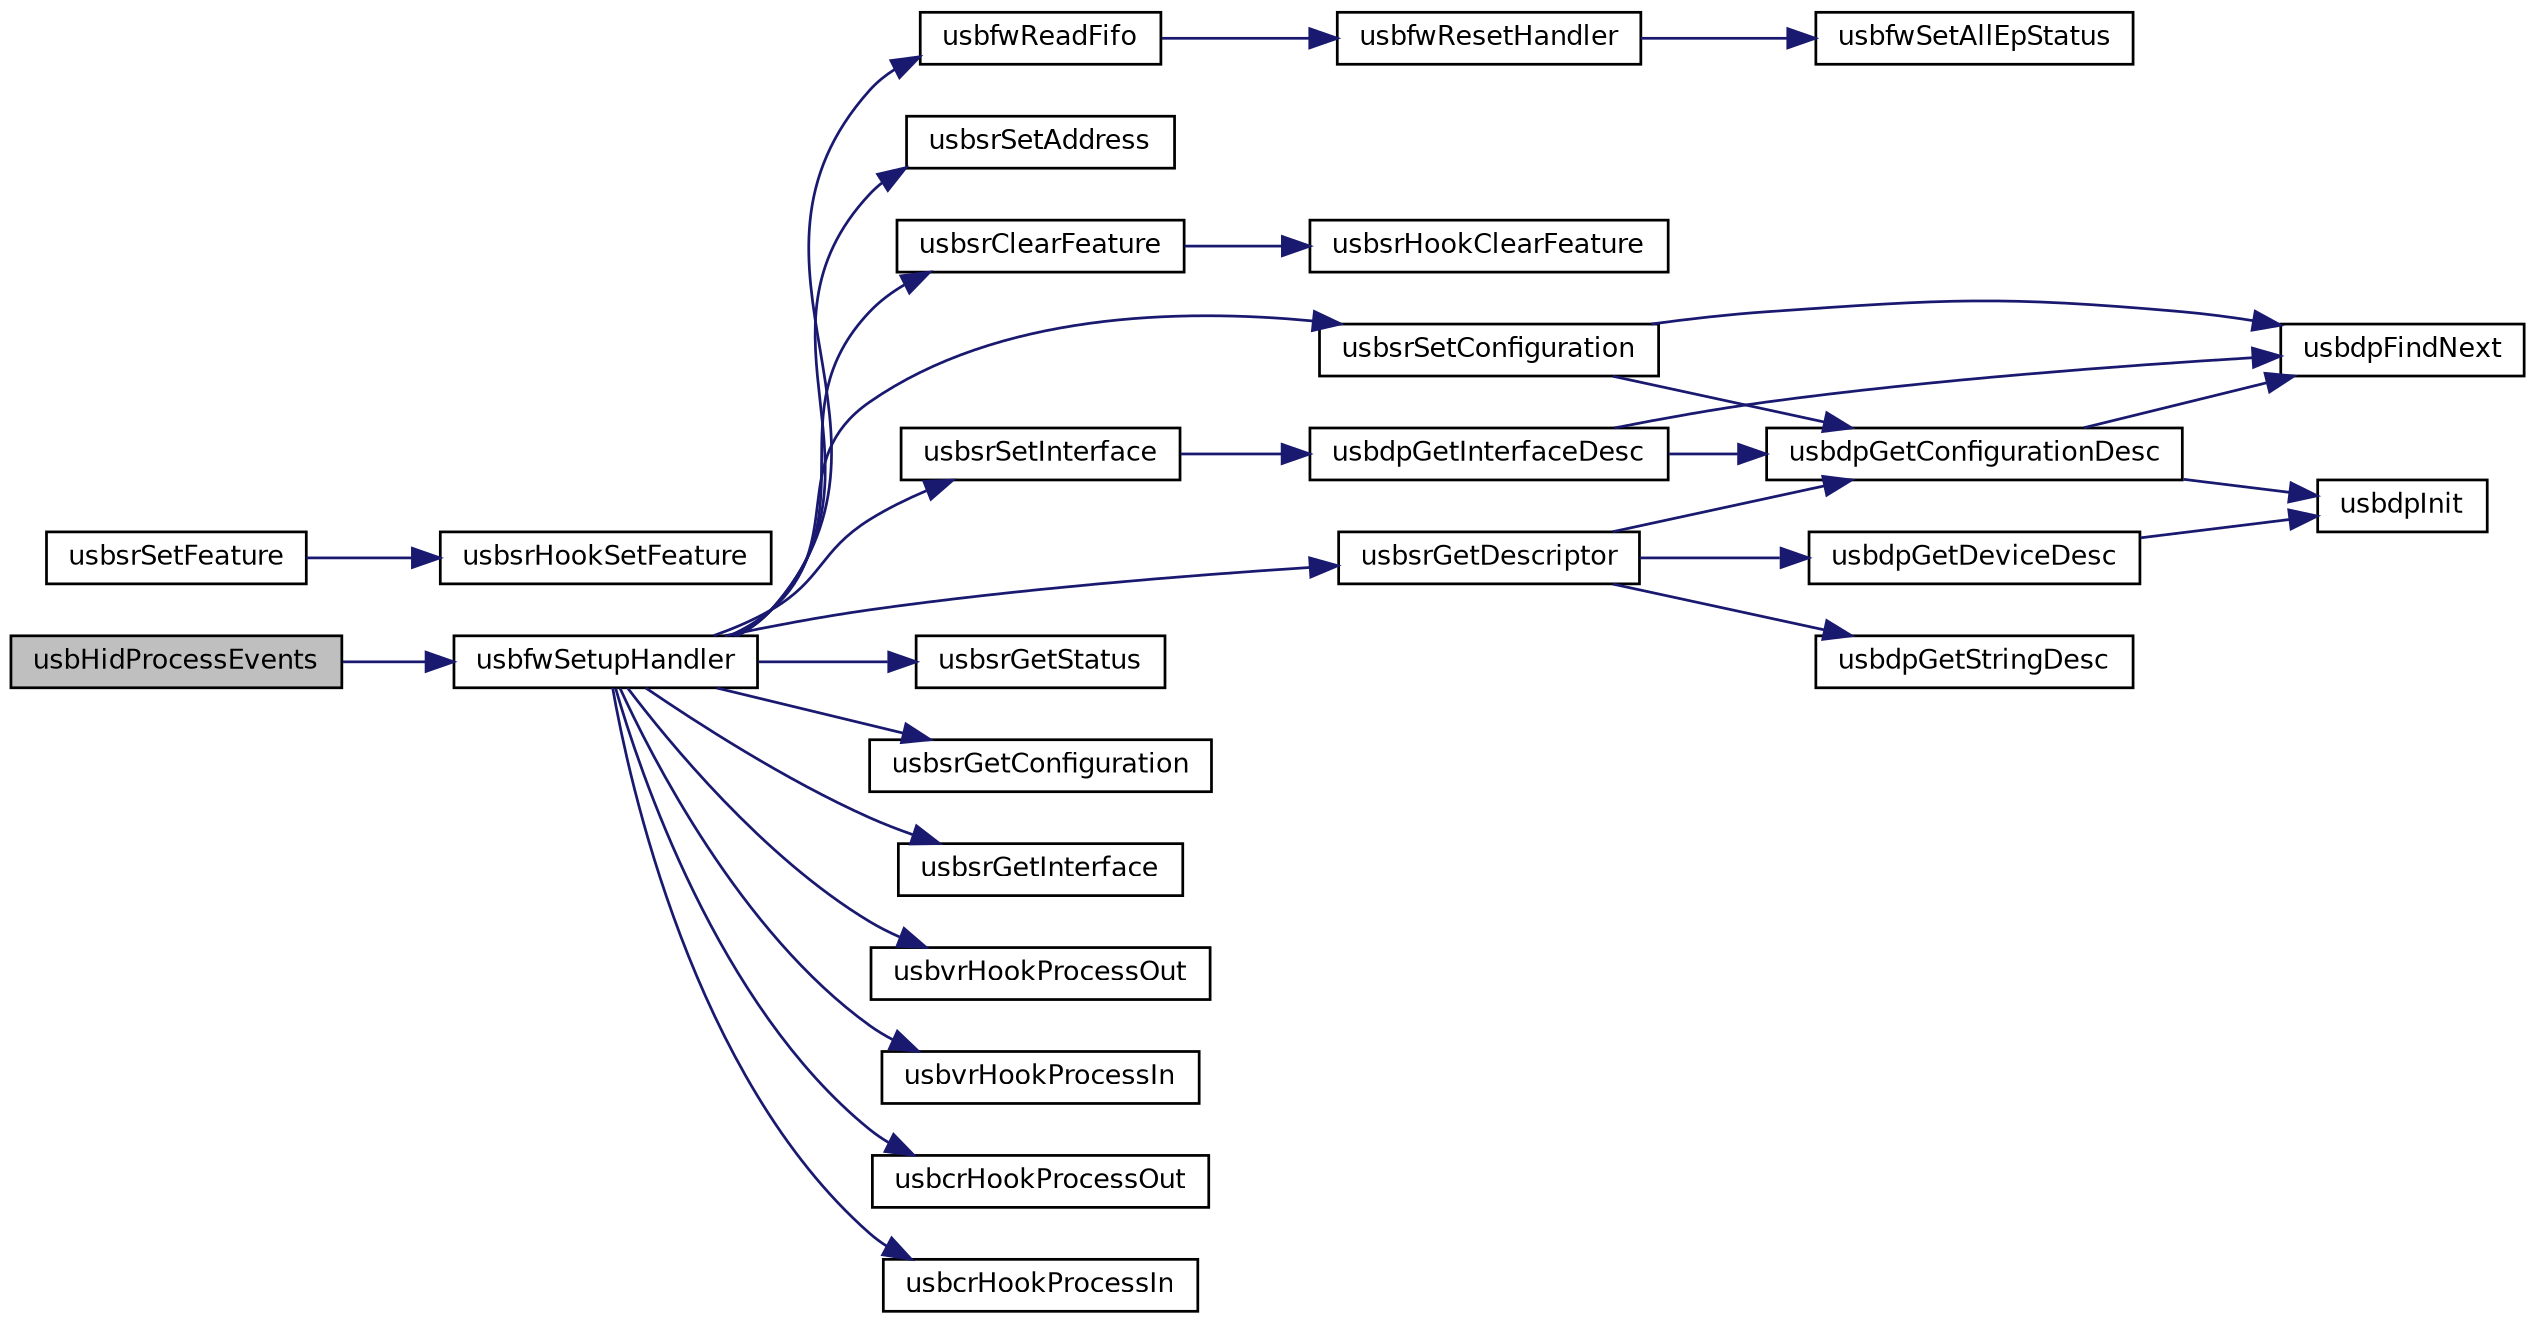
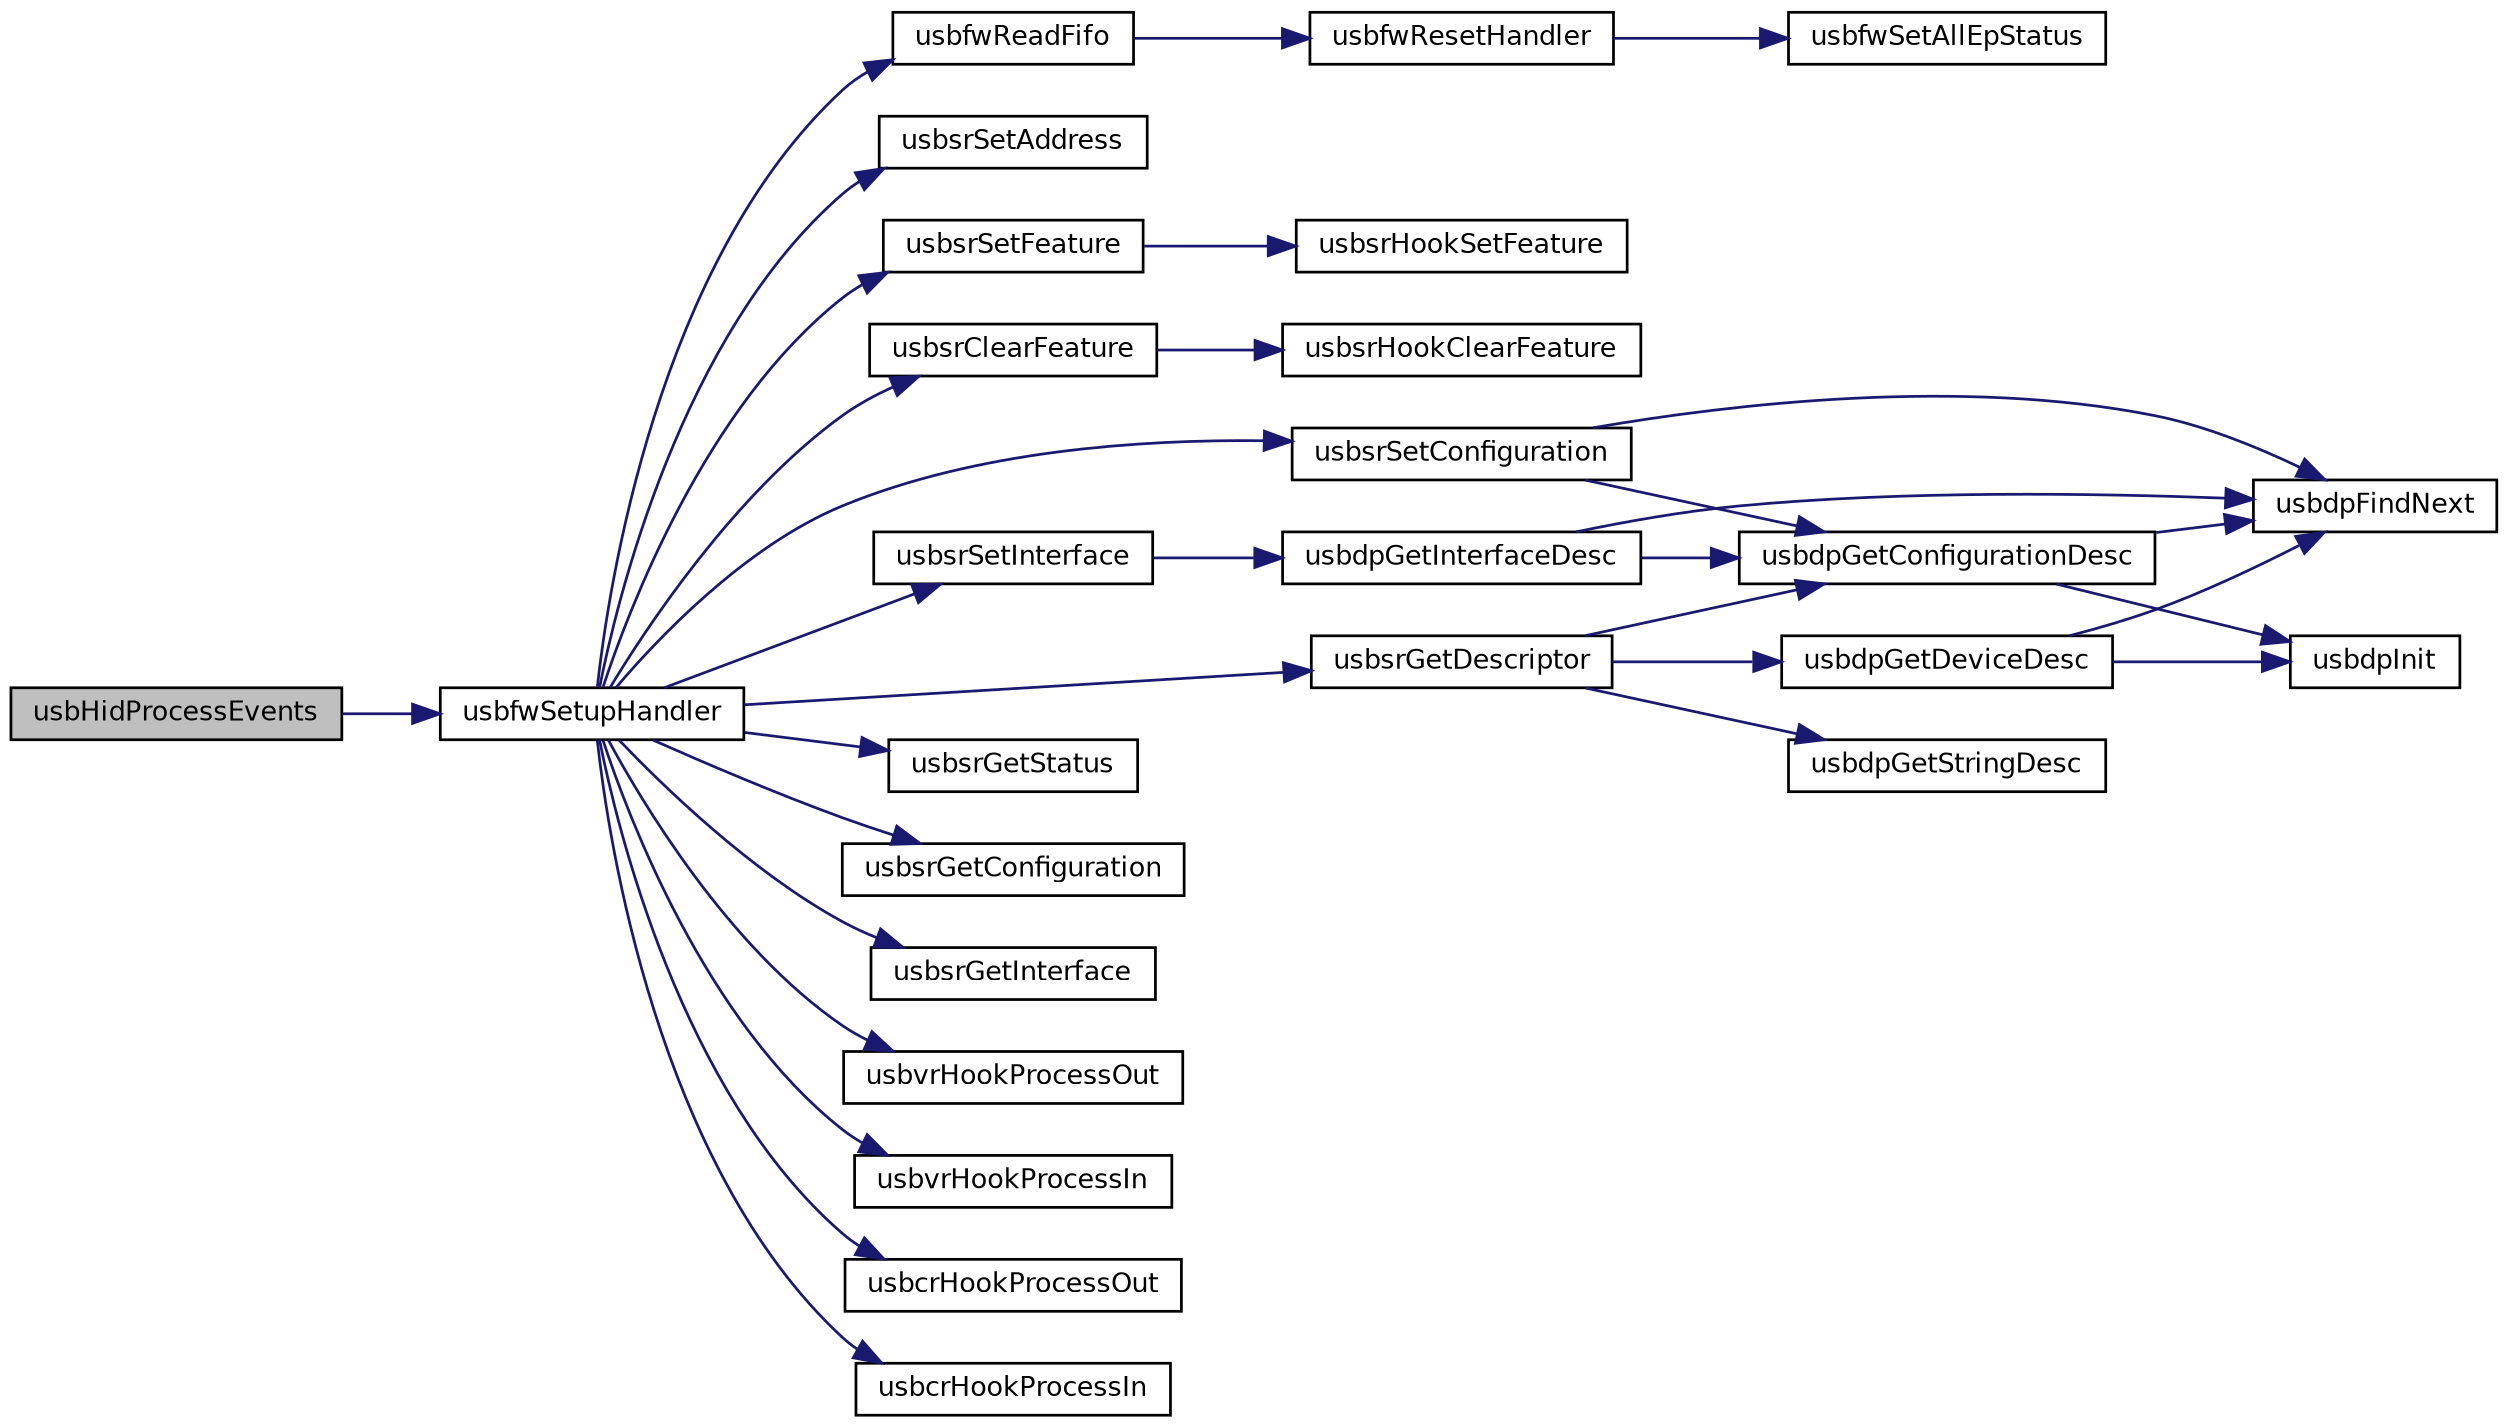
edge "usbfwSetupHandler" -> "usbsrSetFeature": added
edge "usbdpGetDeviceDesc" -> "usbdpFindNext": added
